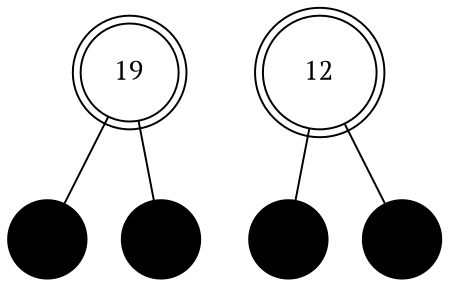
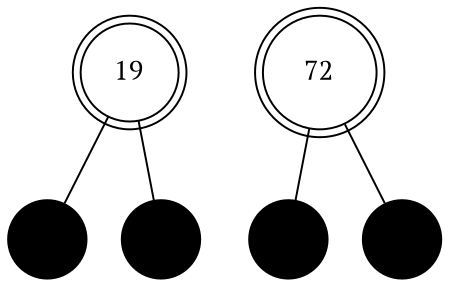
node "12": label "12" -> "72"
